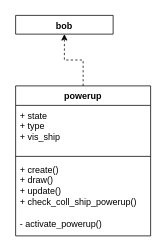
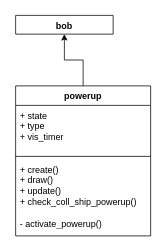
edge "powerup" -> "bob": style dashed -> solid
node "+ state + type + vis_ship": label "+ state + type + vis_ship" -> "+ state + type + vis_timer"
